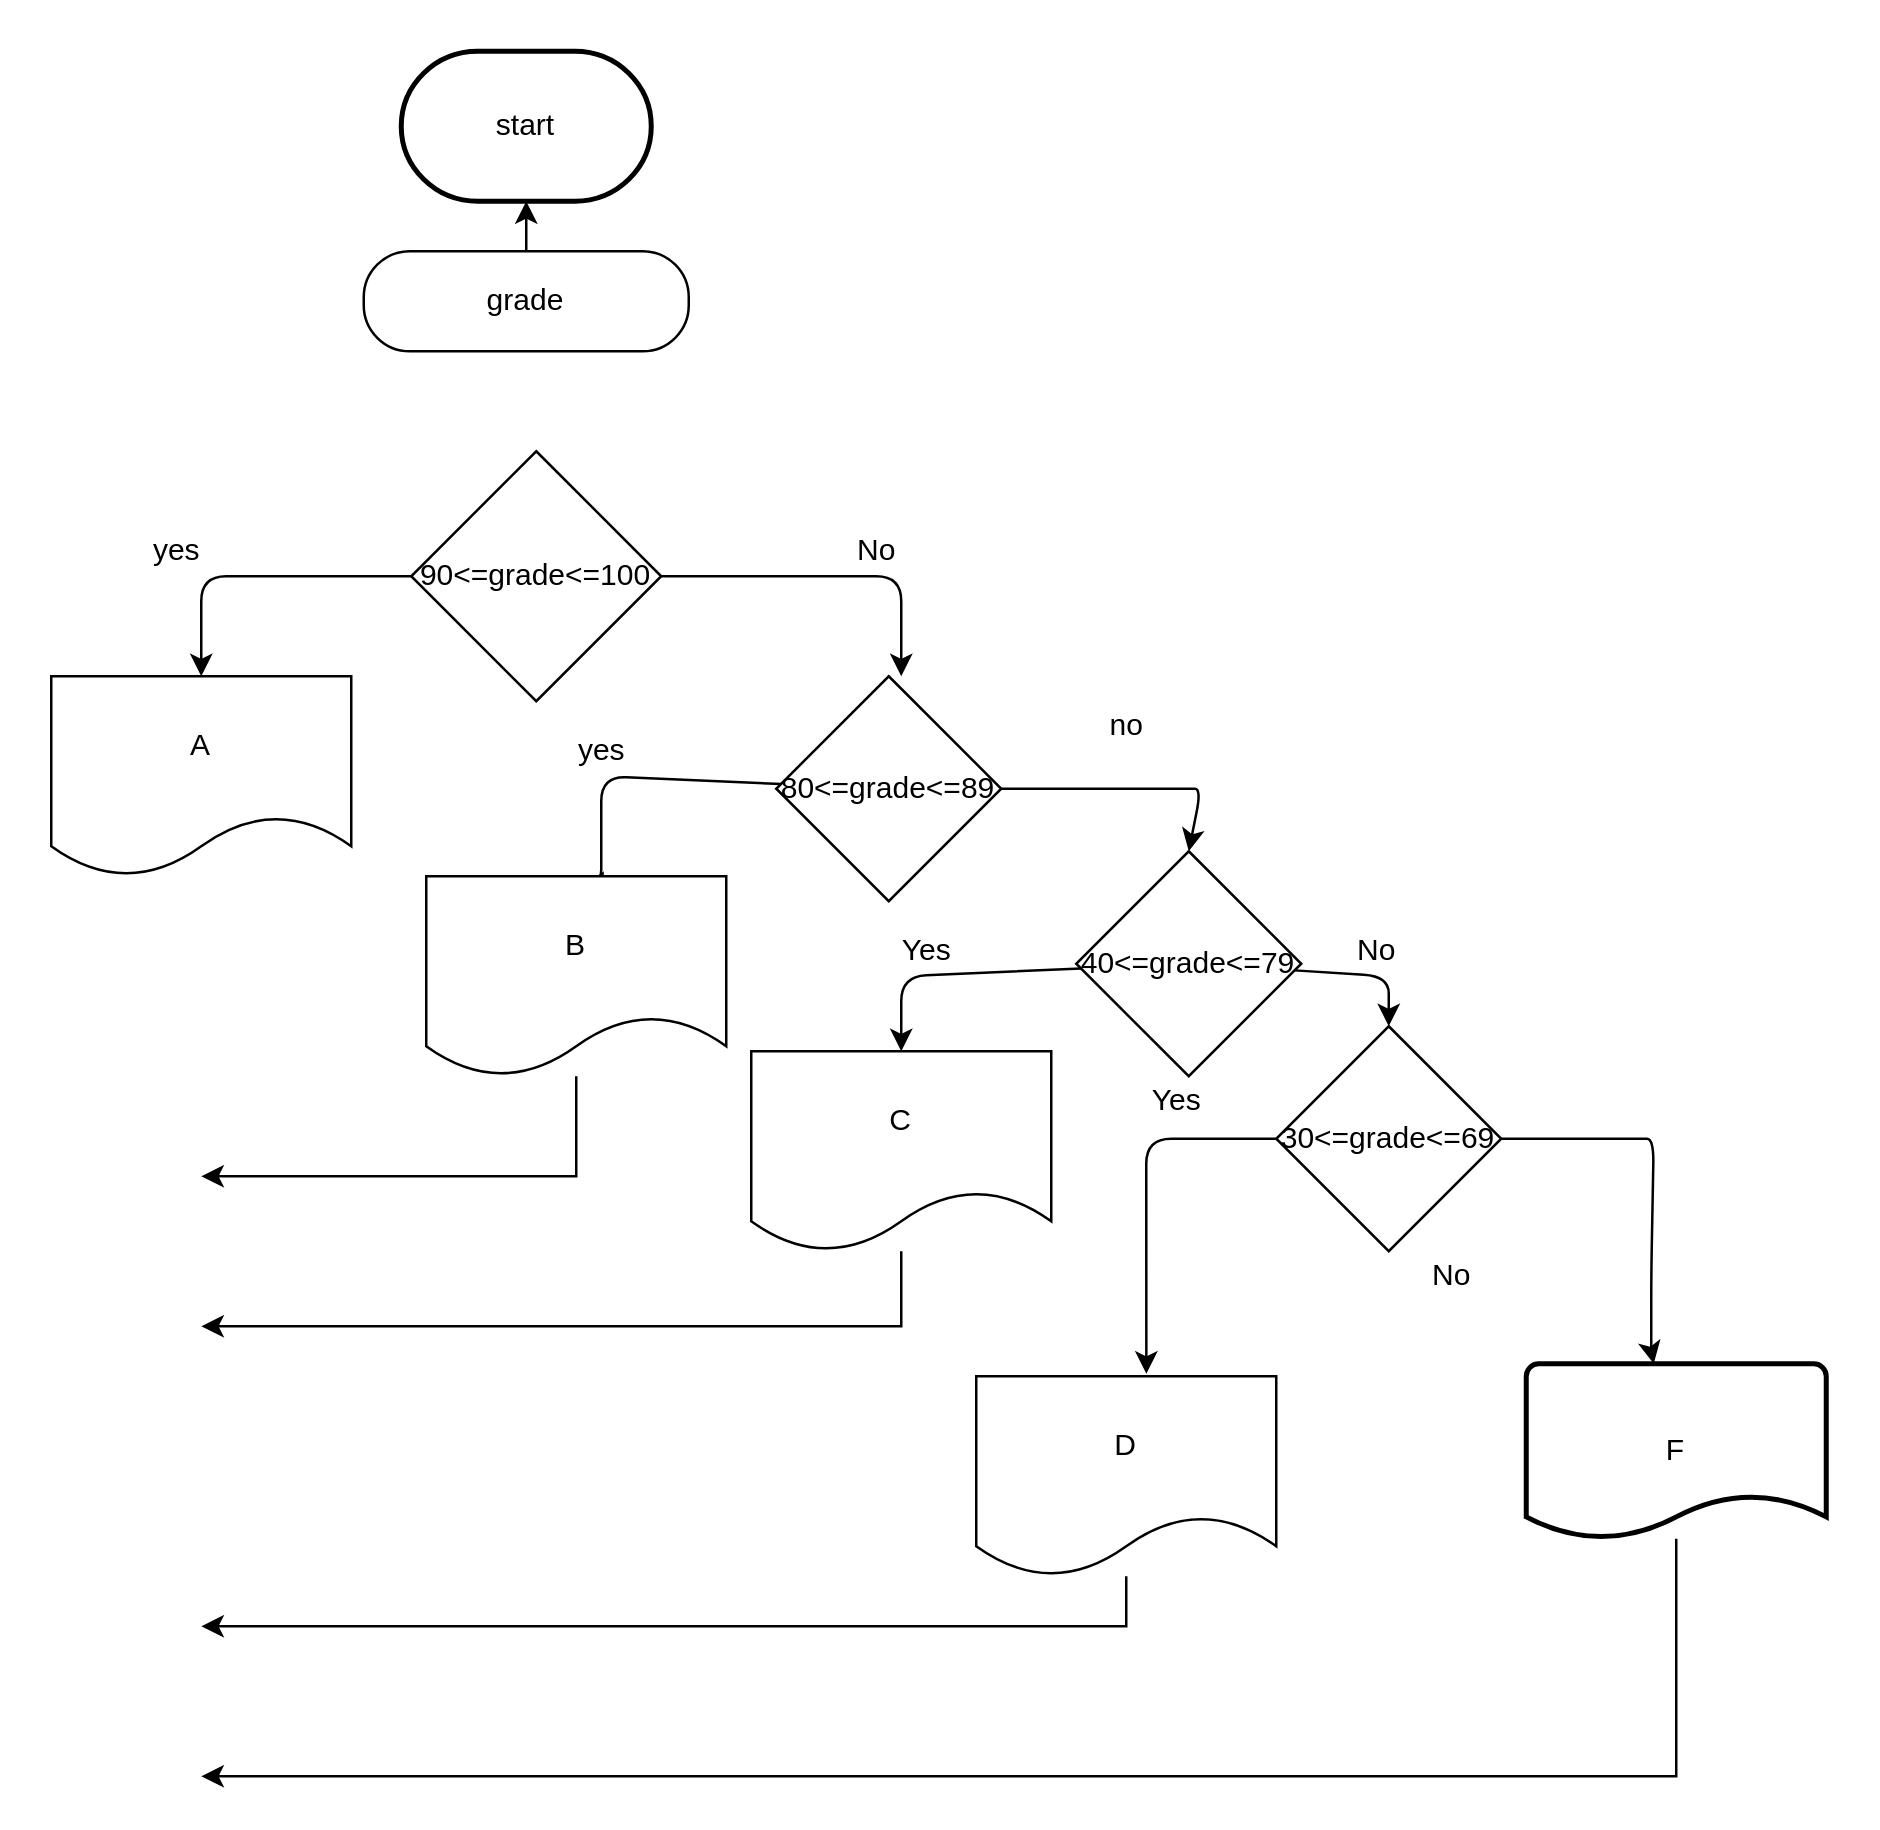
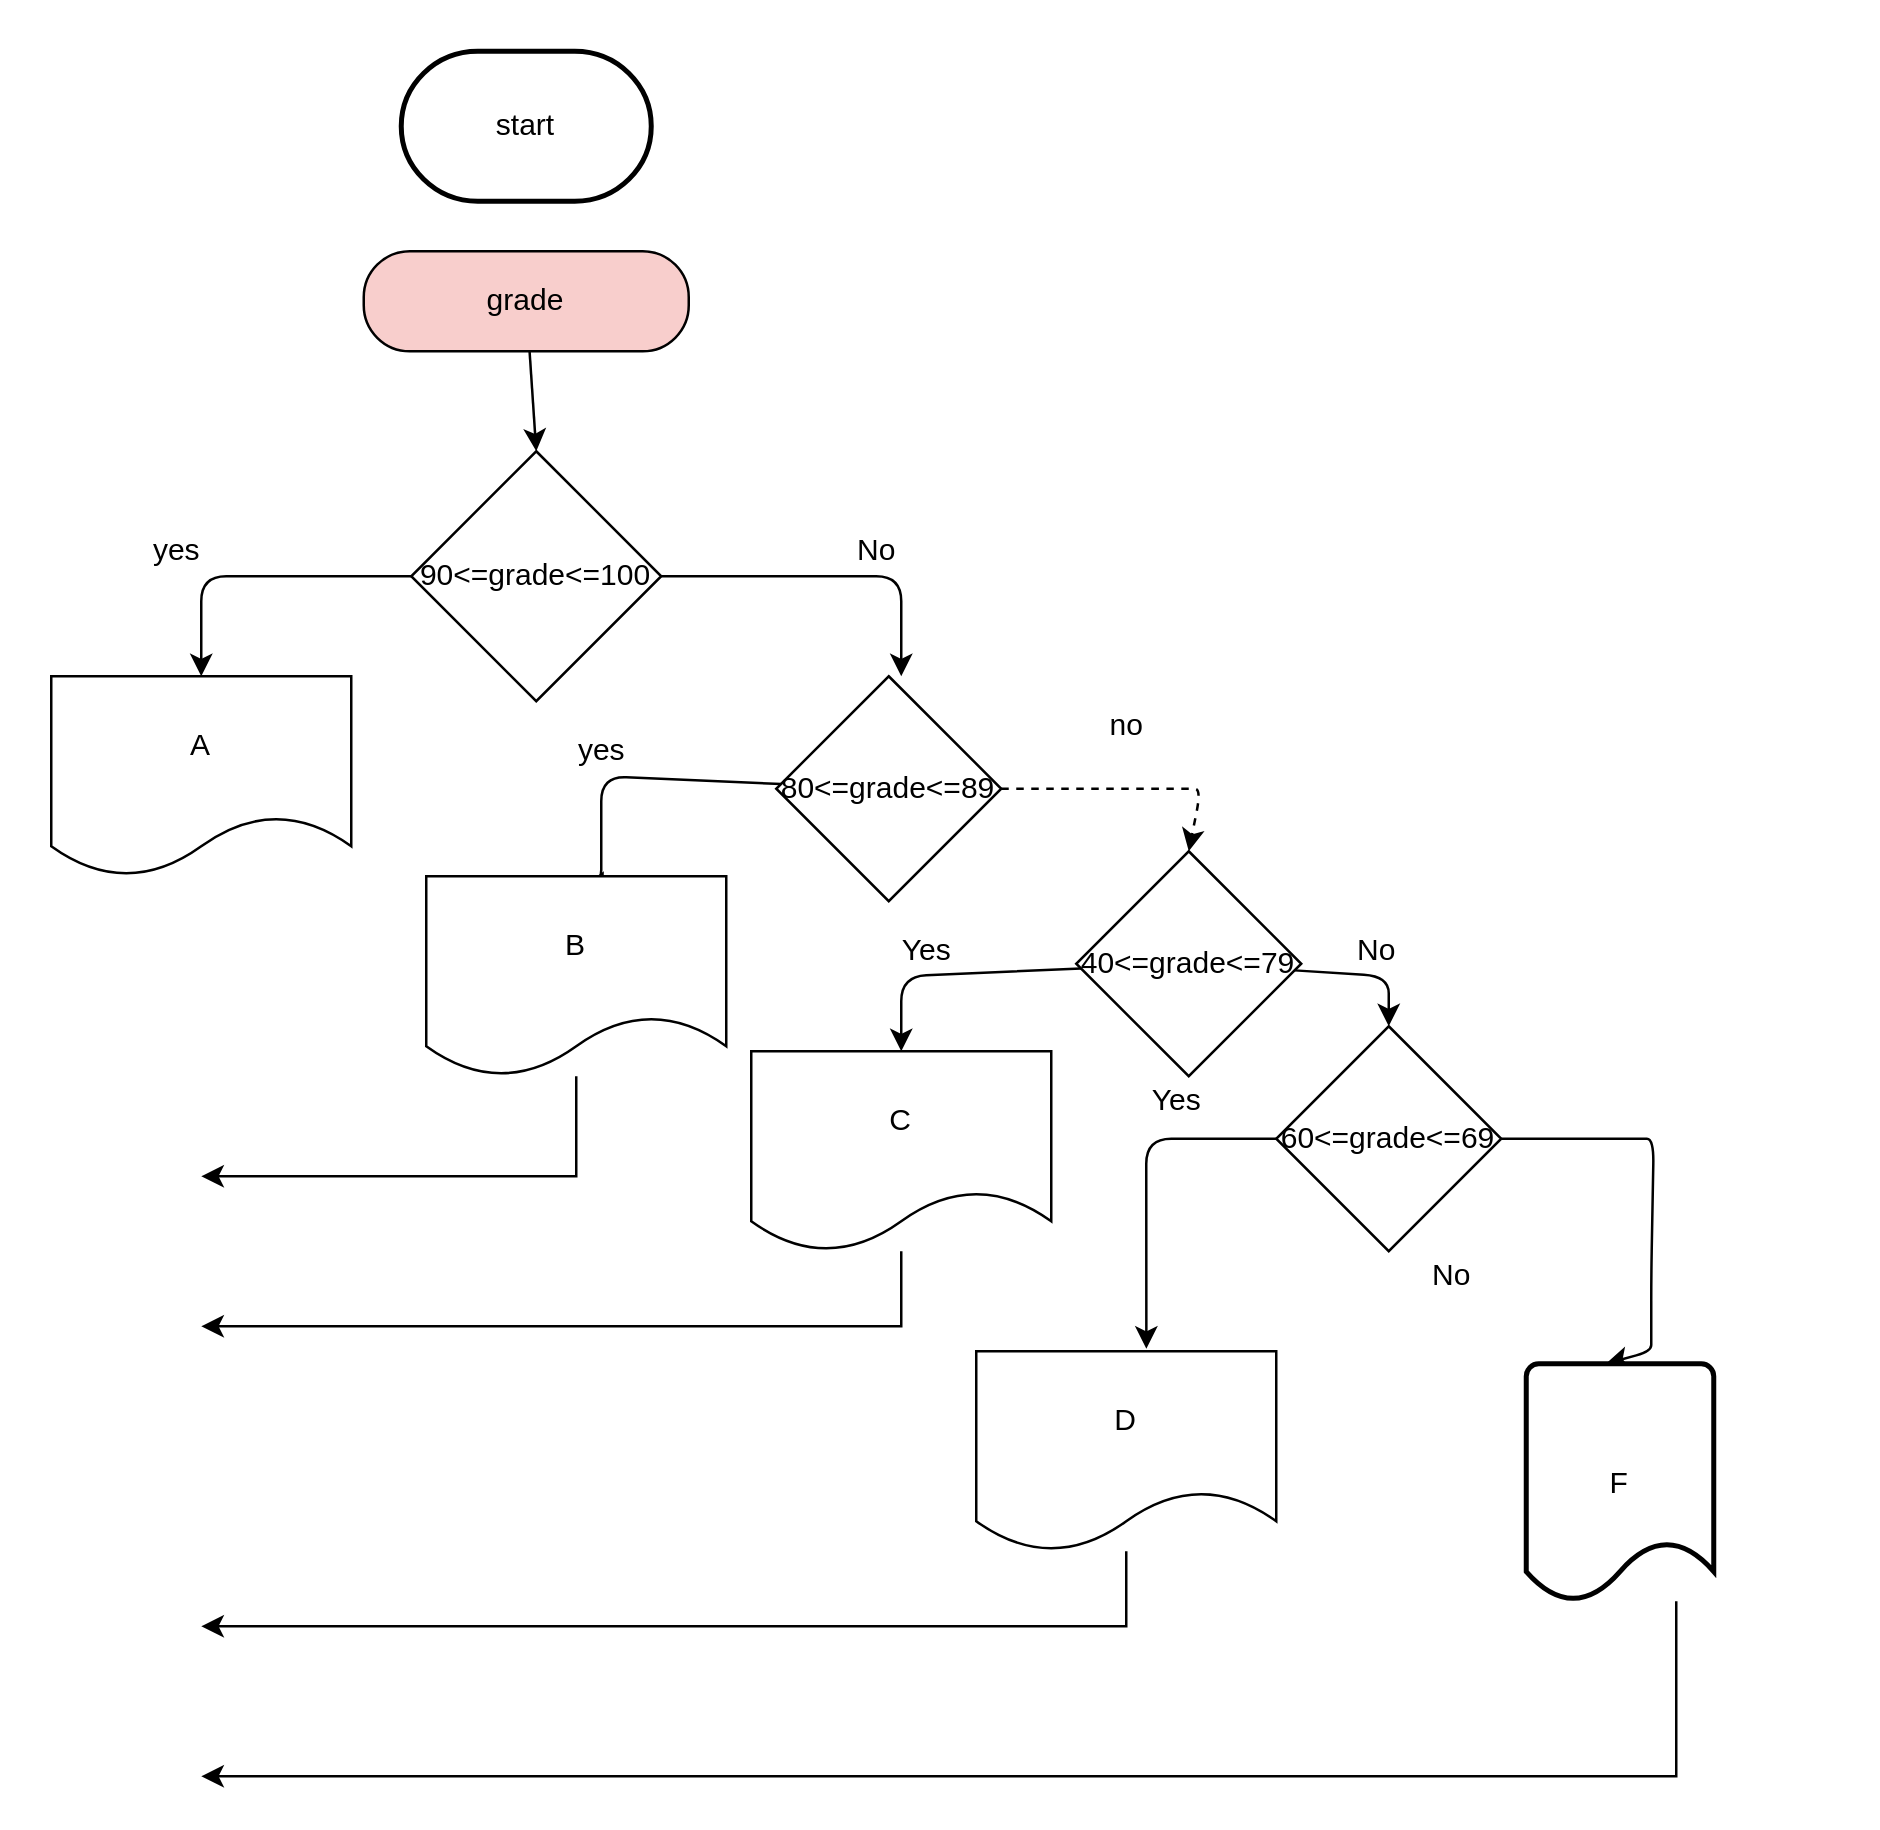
edge "grade" -> "start": now "grade" -> "90<=grade<=100"
node "grade": fillcolor #ffffff -> #f8cecc
edge "80<=grade<=89" -> "40<=grade<=79": style solid -> dashed
node "30<=grade<=69": label "30<=grade<=69" -> "60<=grade<=69"
node "F": size 300x175 -> 188x238
node "D": moved (1126, 1476) -> (1126, 1451)
